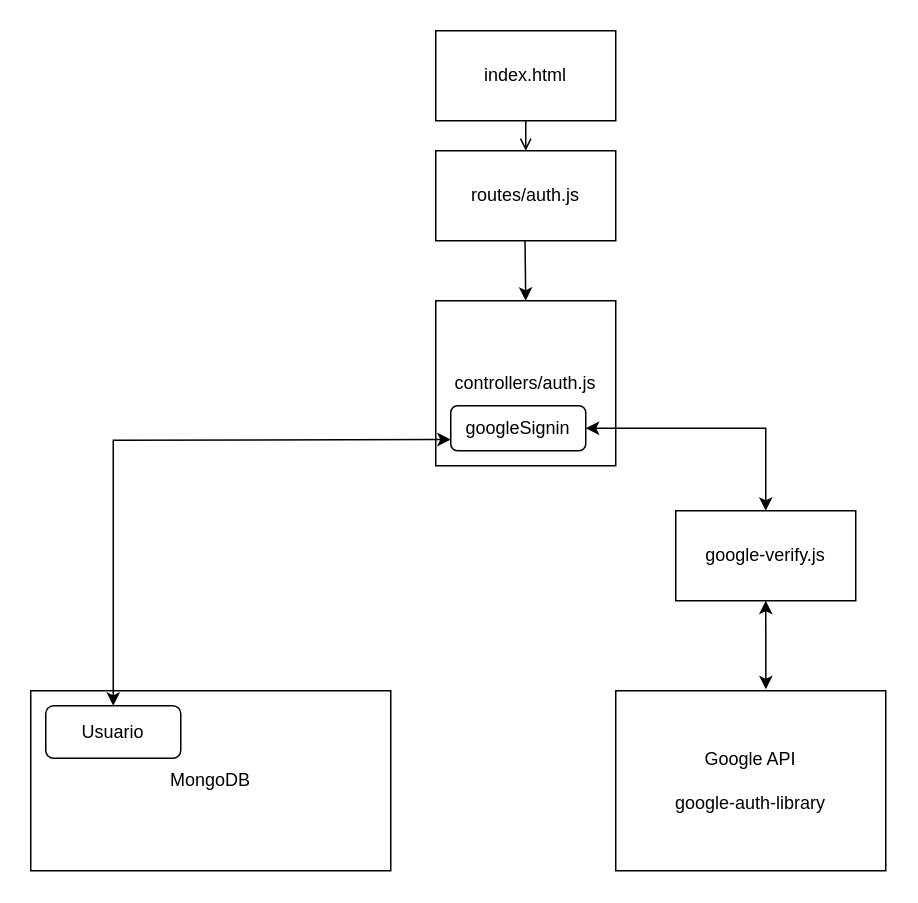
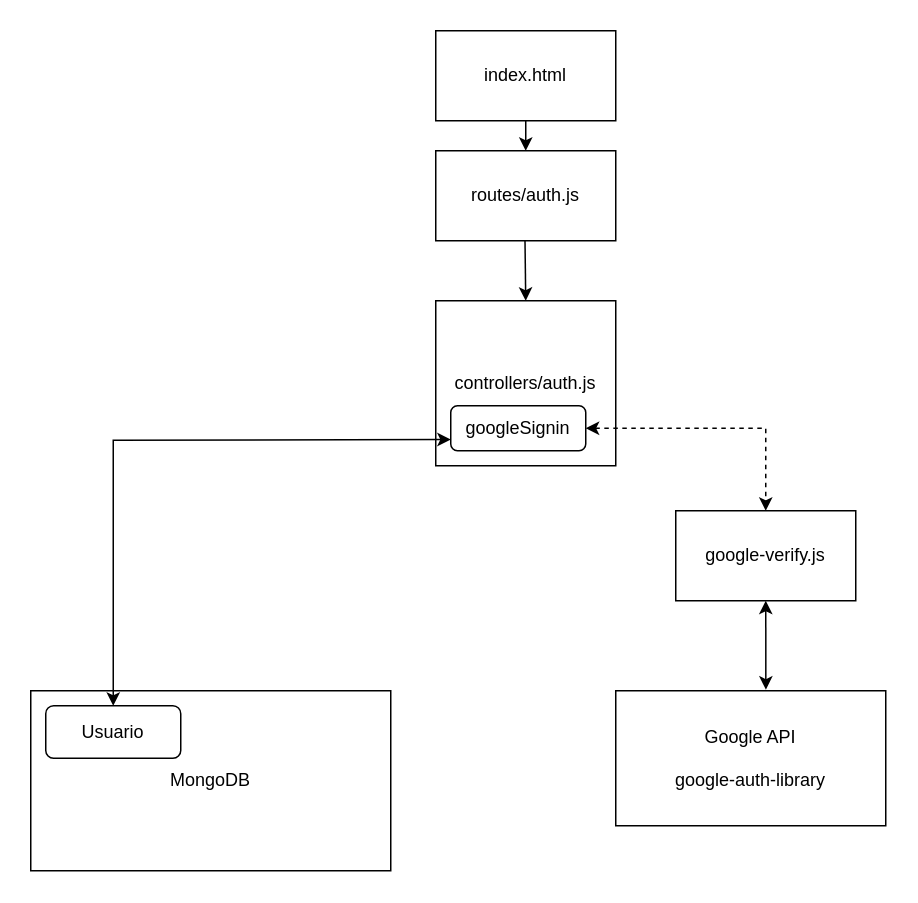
edge "index.html" -> "routes/auth.js": arrowhead open -> classic
edge "googleSignin" -- "google-verify.js": style solid -> dashed
node "Google API google-auth-library": size 270x180 -> 270x135
